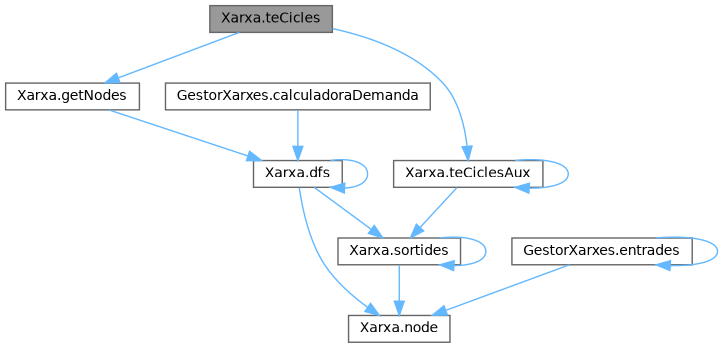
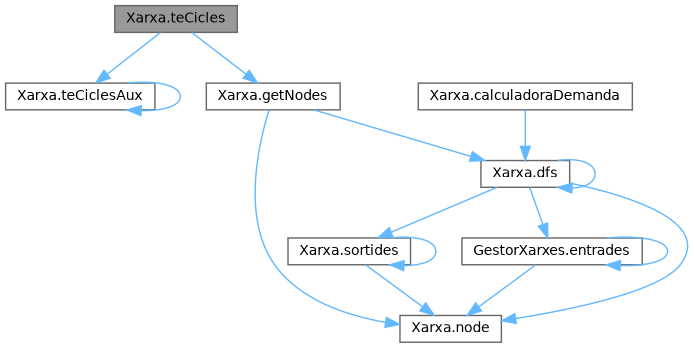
node "GestorXarxes.calculadoraDemanda": label "GestorXarxes.calculadoraDemanda" -> "Xarxa.calculadoraDemanda"
edge "Xarxa.dfs" -> "GestorXarxes.entrades": added
edge "Xarxa.teCiclesAux" -> "Xarxa.sortides": removed
edge "Xarxa.getNodes" -> "Xarxa.node": added
